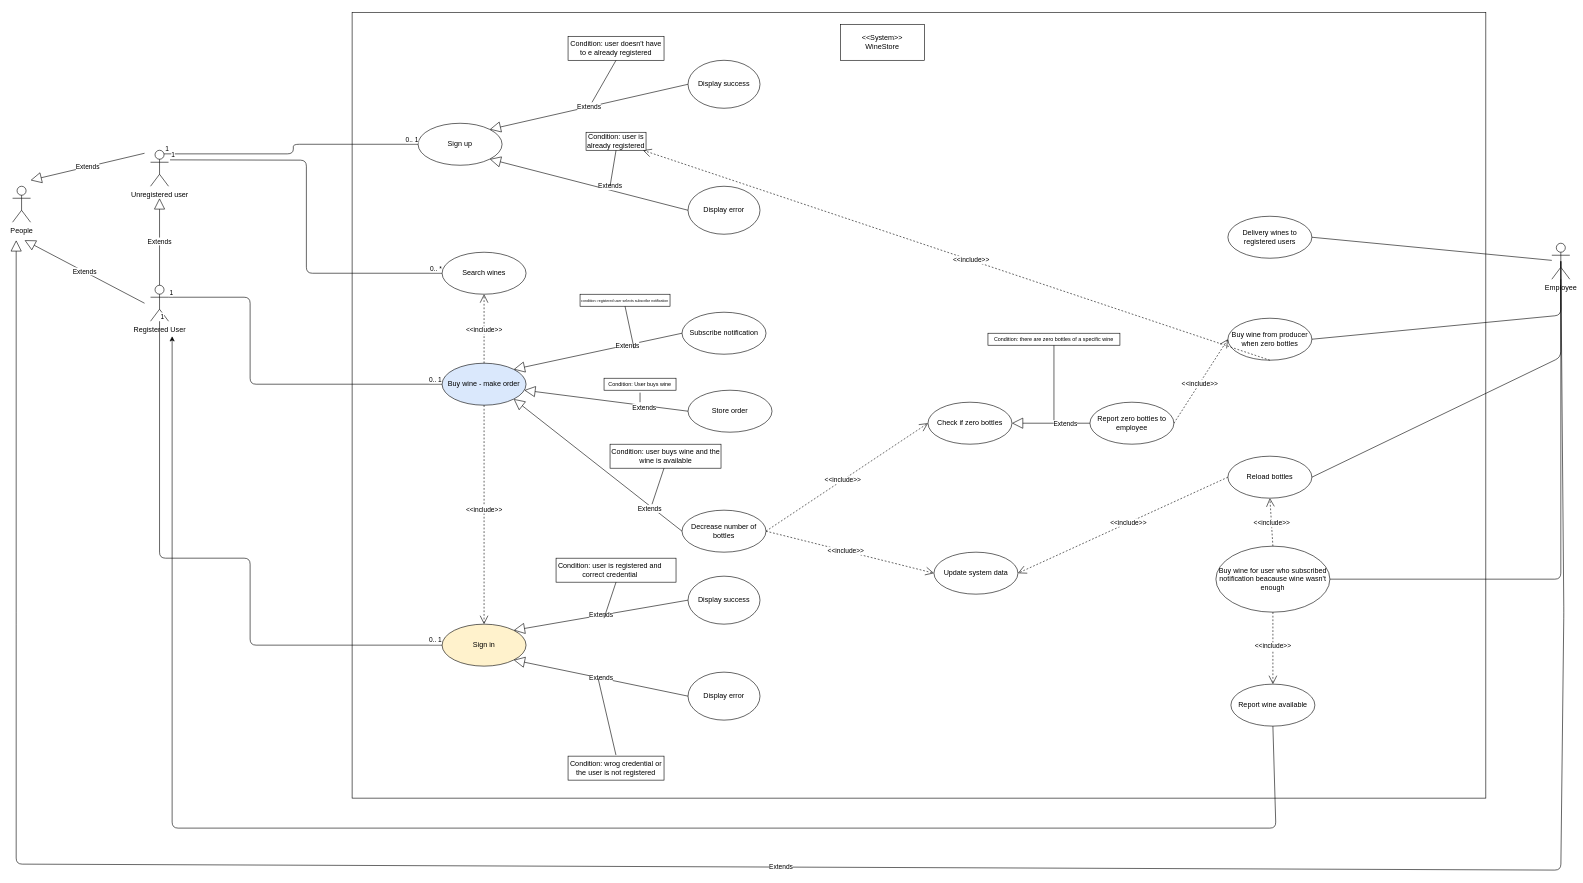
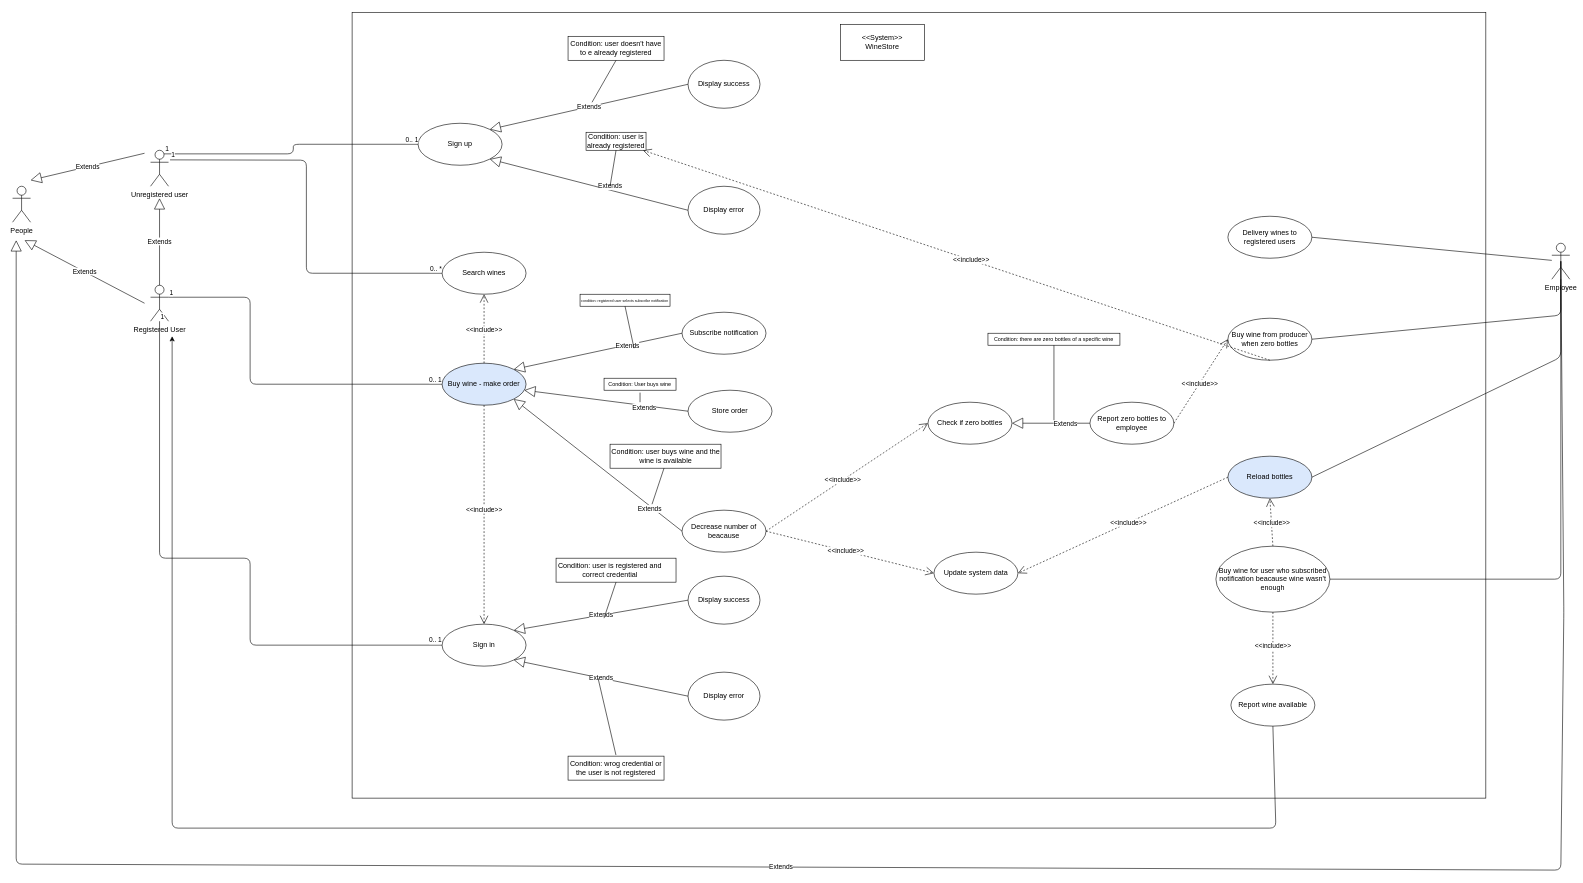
node "Reload bottles": fillcolor #ffffff -> #dae8fc
node "Decrease number of bottles": label "Decrease number of bottles" -> "Decrease number of beacause"
node "Sign in": fillcolor #fff2cc -> #ffffff
